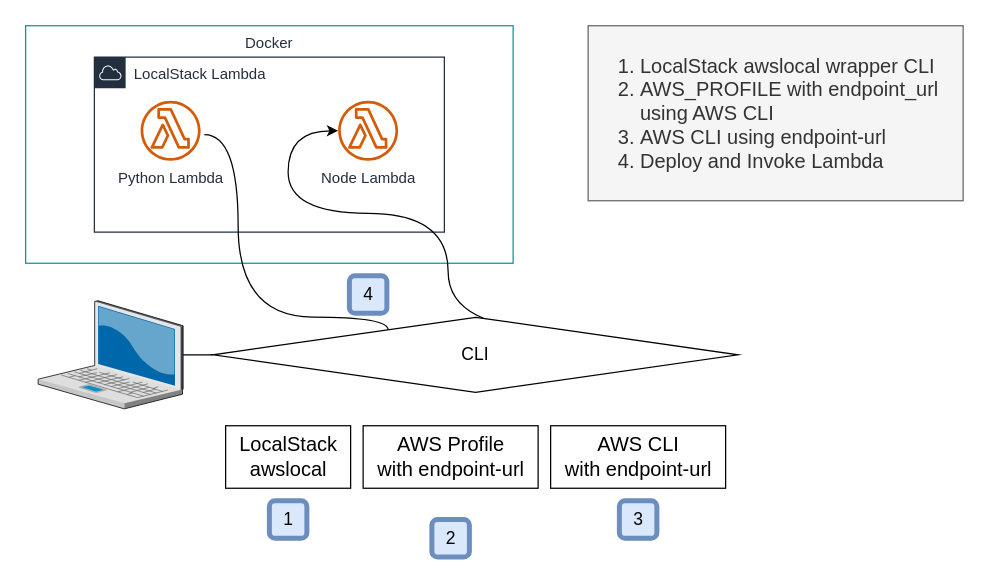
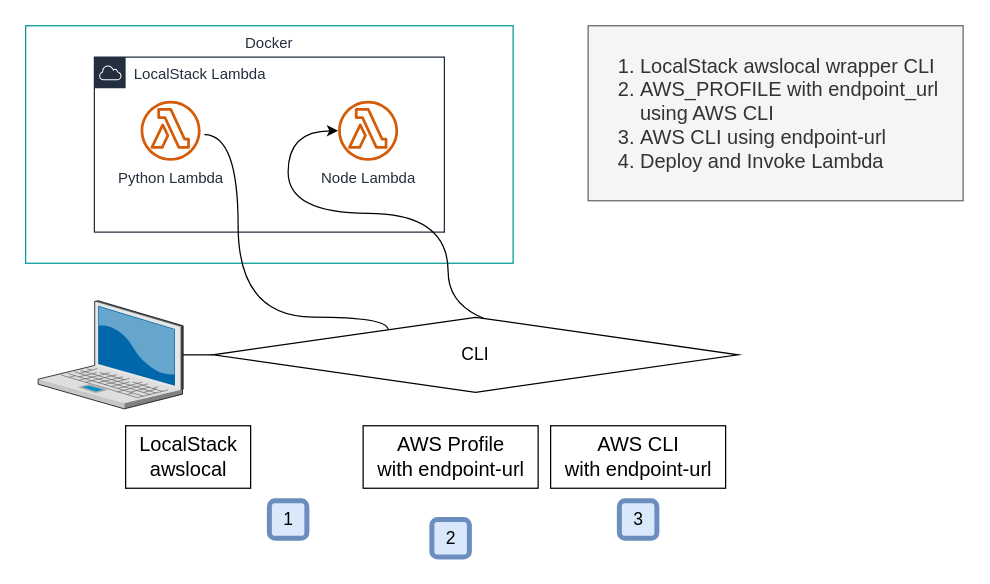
node "4": removed
node "LocalStack awslocal": moved (288, 457) -> (188, 457)
